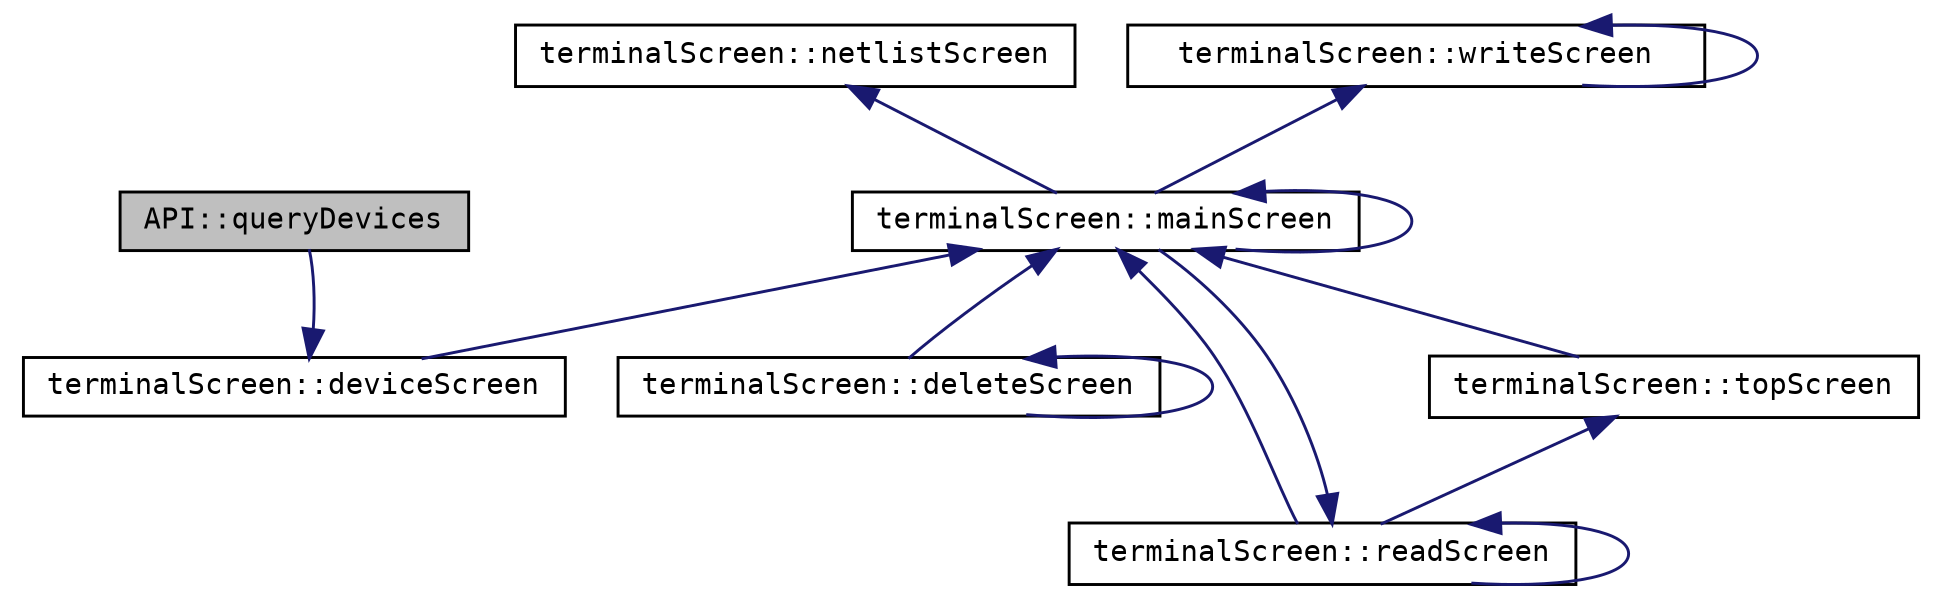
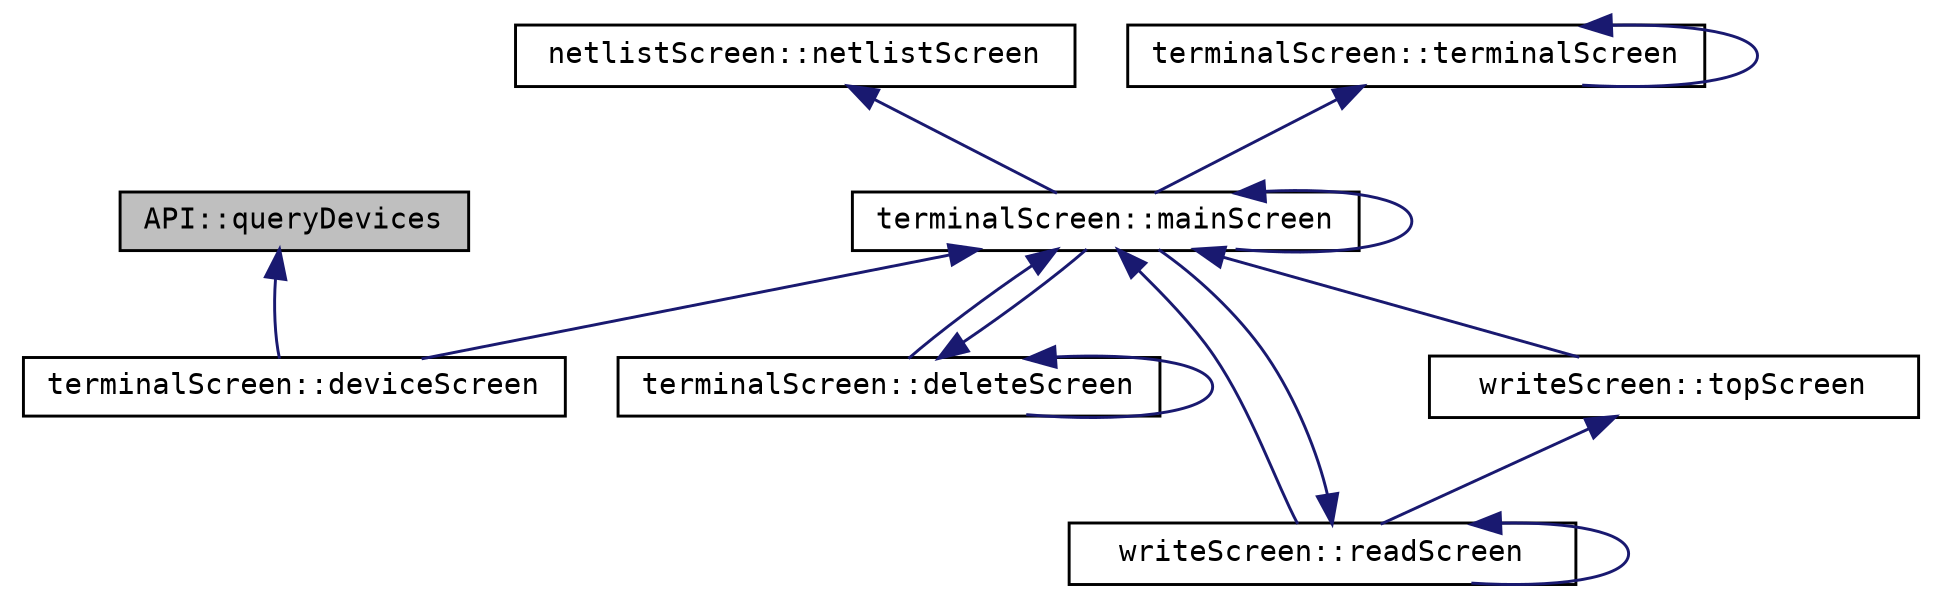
node "terminalScreen::netlistScreen": label "terminalScreen::netlistScreen" -> "netlistScreen::netlistScreen"
node "terminalScreen::writeScreen": label "terminalScreen::writeScreen" -> "terminalScreen::terminalScreen"
edge "API::queryDevices" -> "terminalScreen::deviceScreen": reversed
edge "terminalScreen::mainScreen" -> "terminalScreen::deleteScreen": added
node "terminalScreen::topScreen": label "terminalScreen::topScreen" -> "writeScreen::topScreen"
node "terminalScreen::readScreen": label "terminalScreen::readScreen" -> "writeScreen::readScreen"
